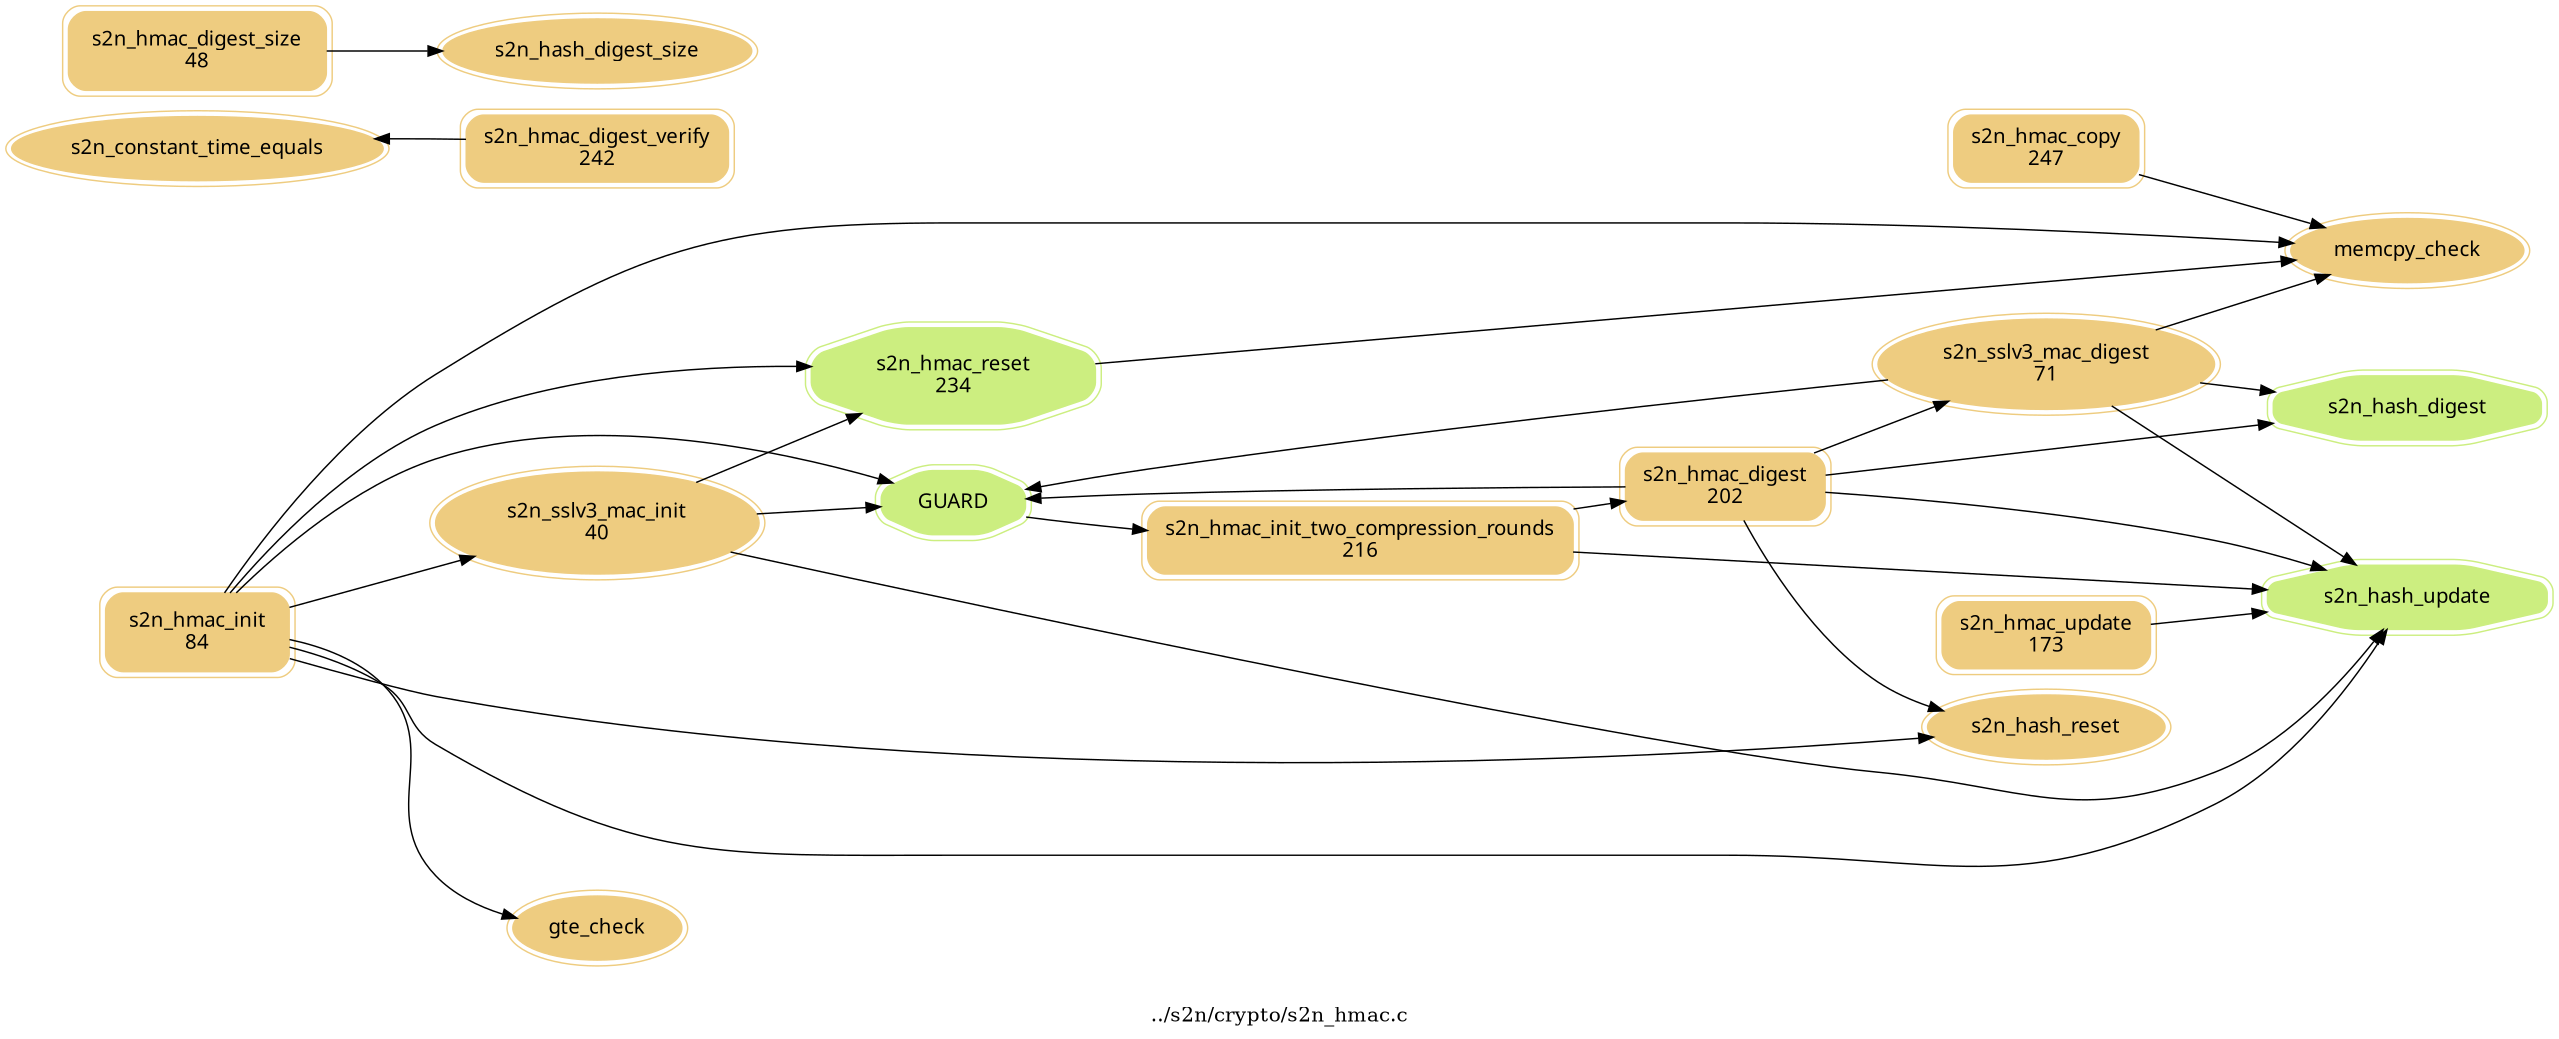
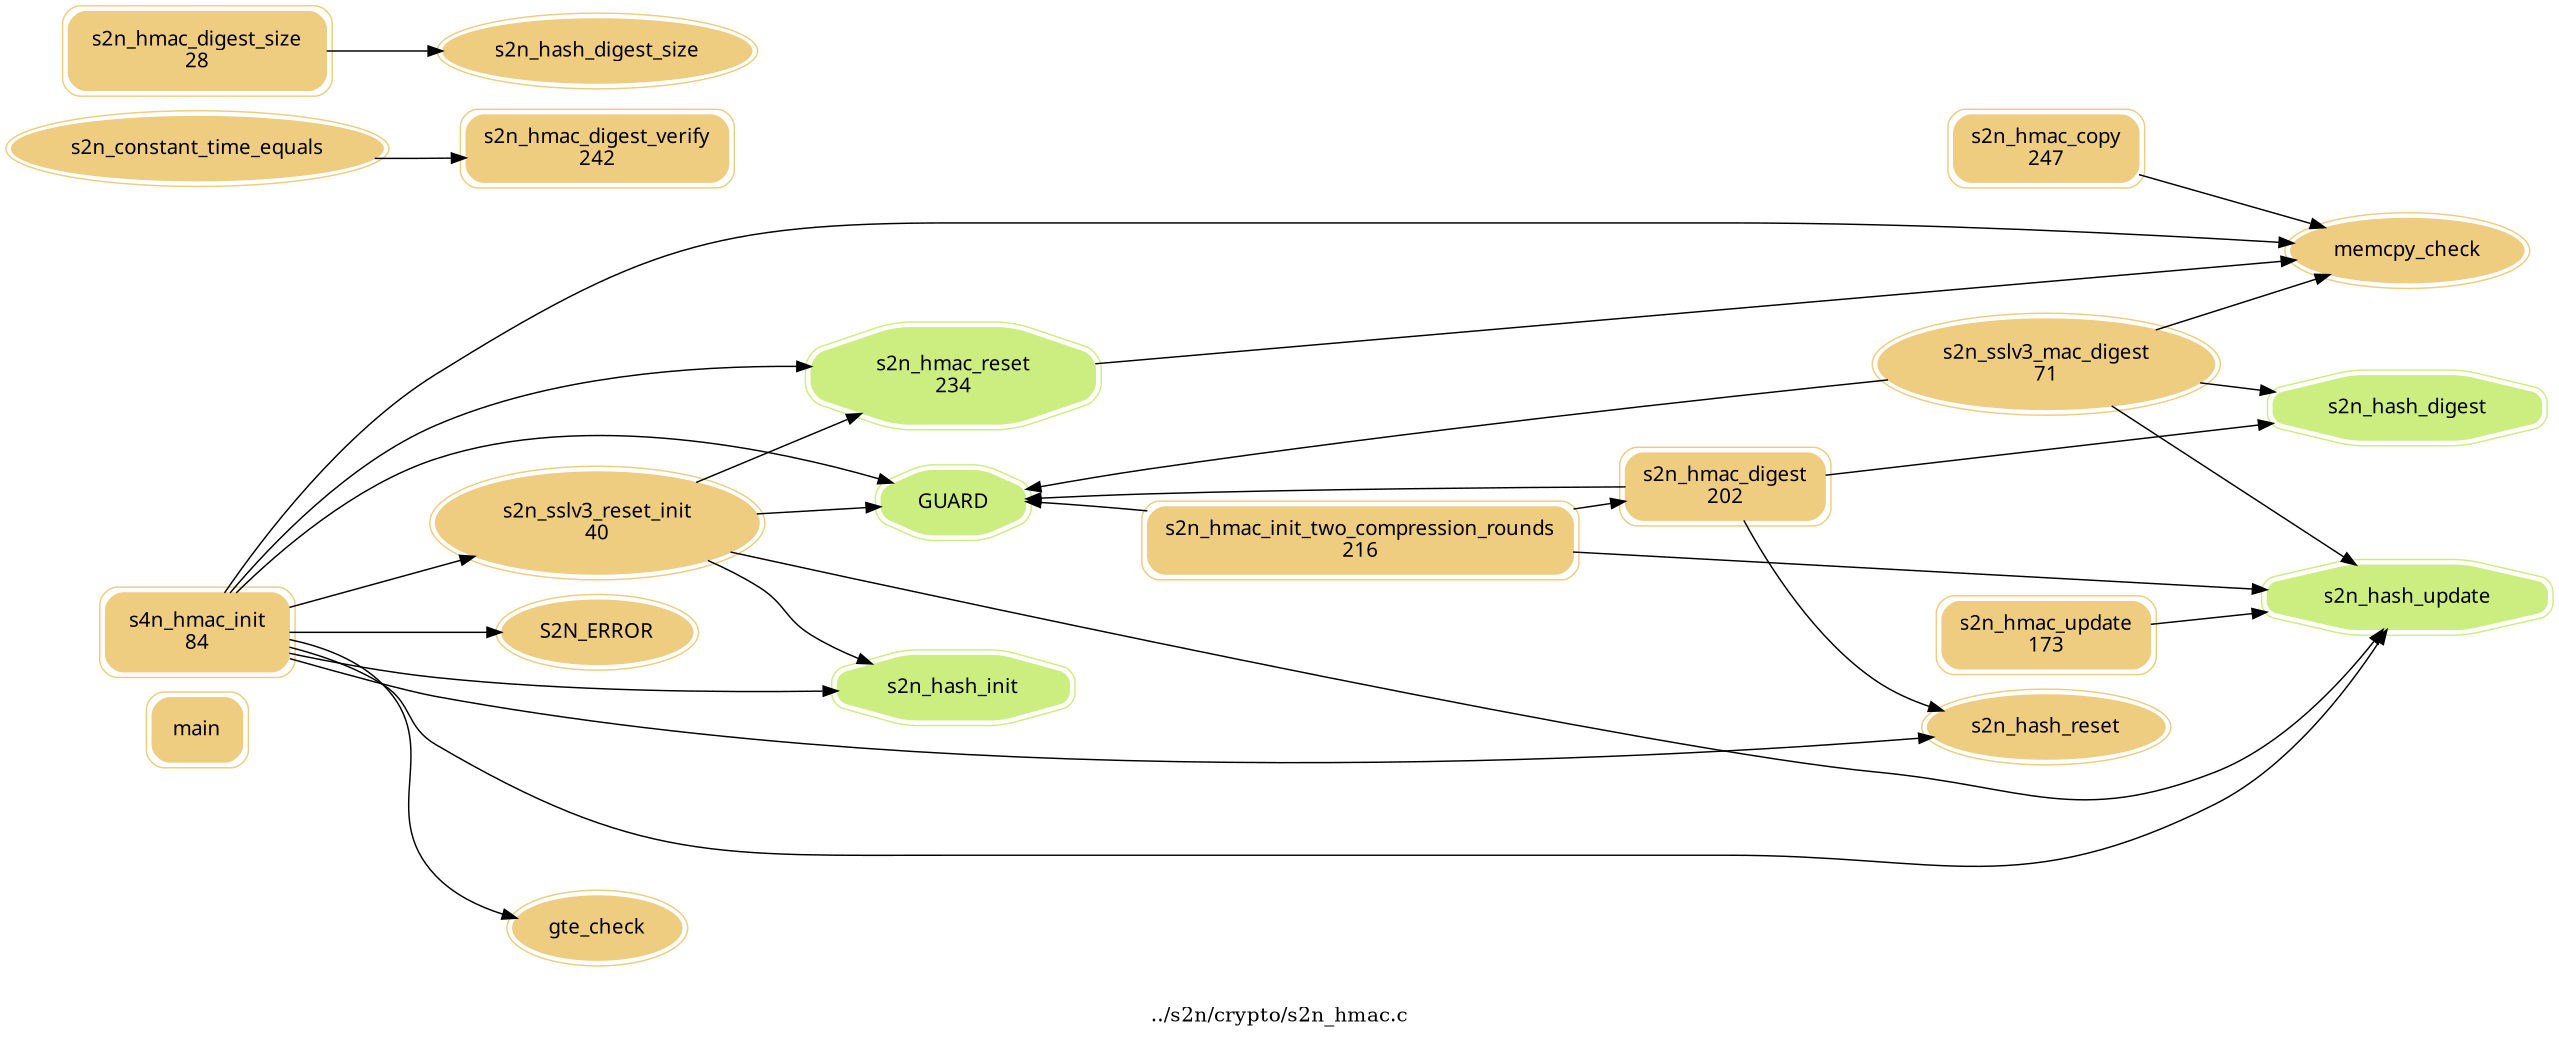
node "s2n_hmac_digest_size 48": label "s2n_hmac_digest_size 48" -> "s2n_hmac_digest_size 28"
edge "s2n_hmac_digest_verify 242" -> "s2n_constant_time_equals": reversed
edge "s2n_hmac_digest 202" -> "s2n_sslv3_mac_digest 71": removed
edge "s2n_hmac_digest 202" -> "s2n_hash_update": removed
node "s2n_sslv3_mac_init 40": label "s2n_sslv3_mac_init 40" -> "s2n_sslv3_reset_init 40"
edge "GUARD" -> "s2n_hmac_init_two_compression_rounds 216": reversed
node "s2n_hmac_init 84": label "s2n_hmac_init 84" -> "s4n_hmac_init 84"
node "S2N_ERROR": added
node "s2n_hash_init": added
node "main": added
